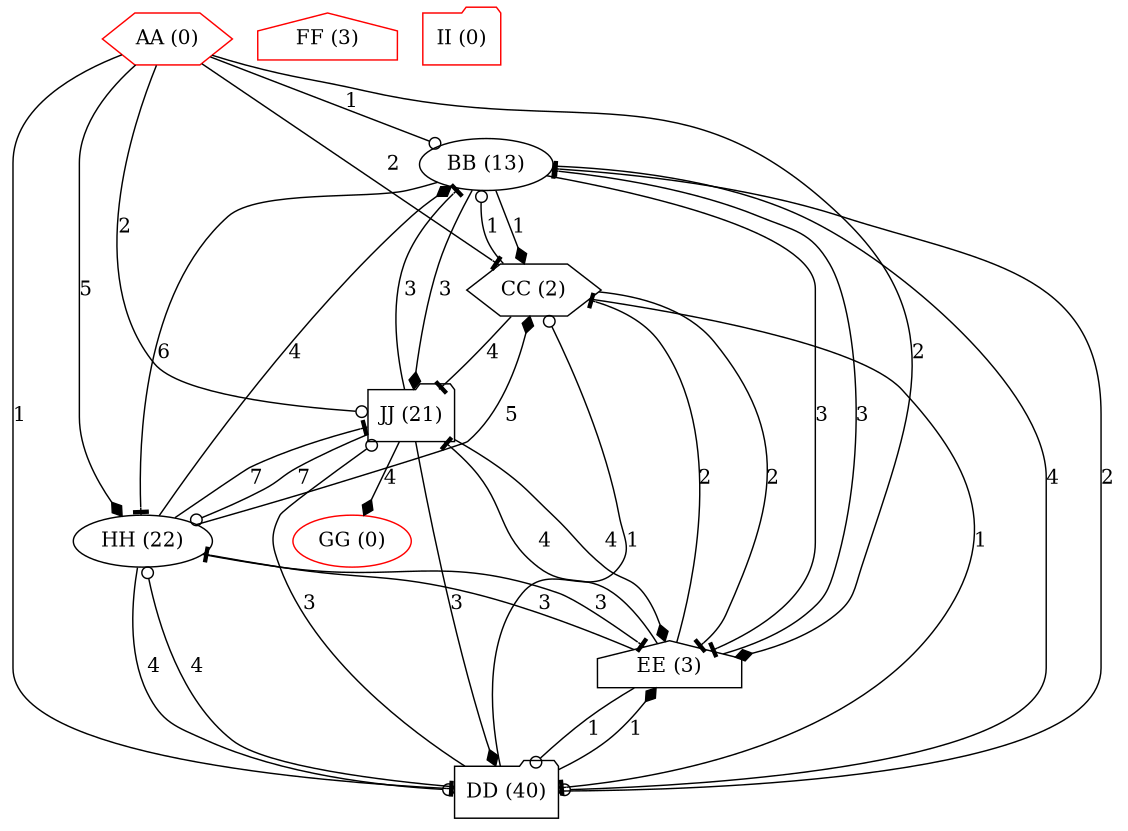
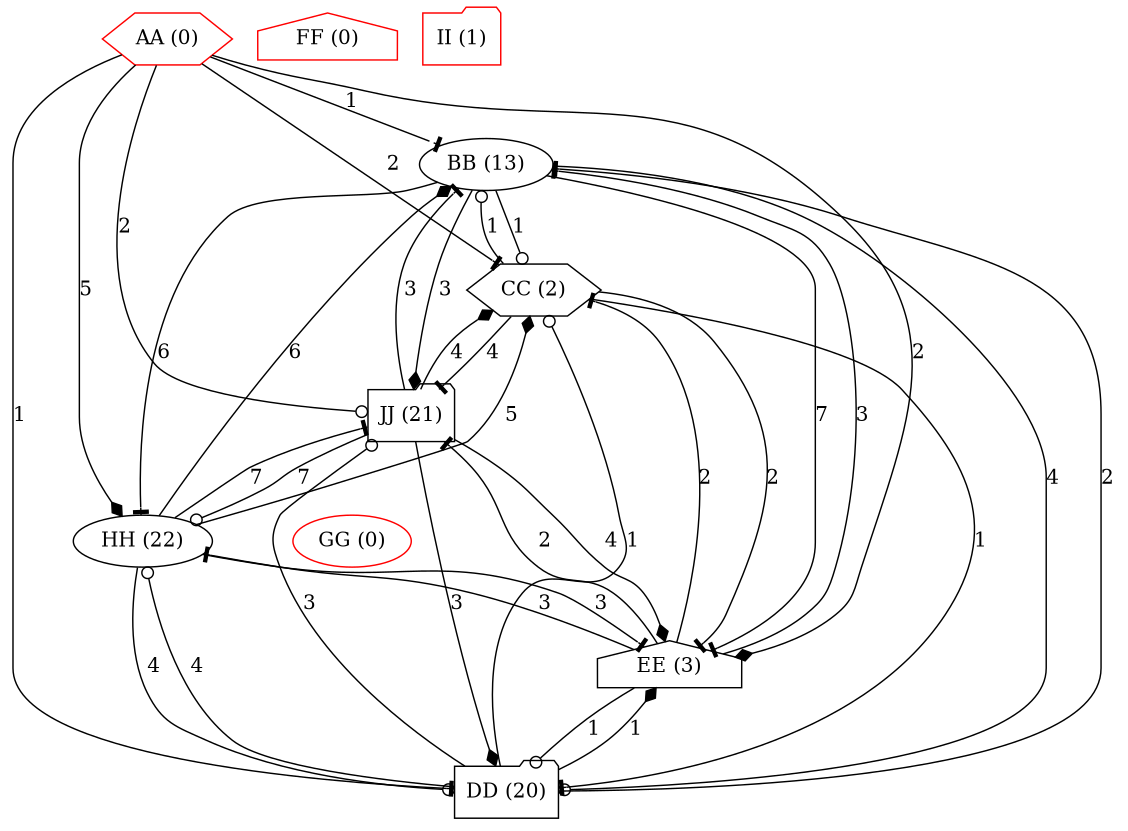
node "FF (3)": label "FF (3)" -> "FF (0)"
node "II (0)": label "II (0)" -> "II (1)"
edge "AA (0)" -> "BB (13)": arrowhead odot -> tee
edge "BB (13)" -> "CC (2)": arrowhead diamond -> odot
edge "HH (22)" -> "BB (13)": label "4" -> "6"
edge "BB (13)" -> "EE (3)": label "3" -> "7"
edge "JJ (21)" -> "GG (0)": now "JJ (21)" -> "CC (2)"
edge "EE (3)" -> "JJ (21)": label "4" -> "2"
node "DD (40)": label "DD (40)" -> "DD (20)"
